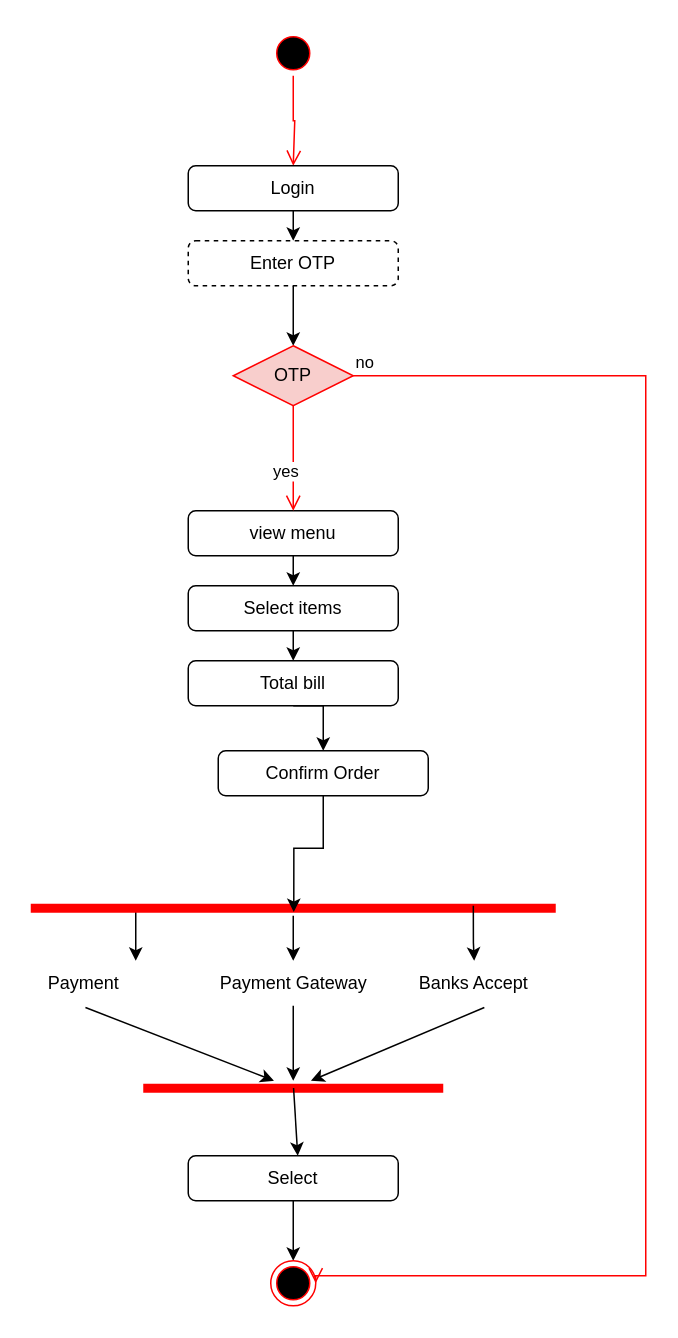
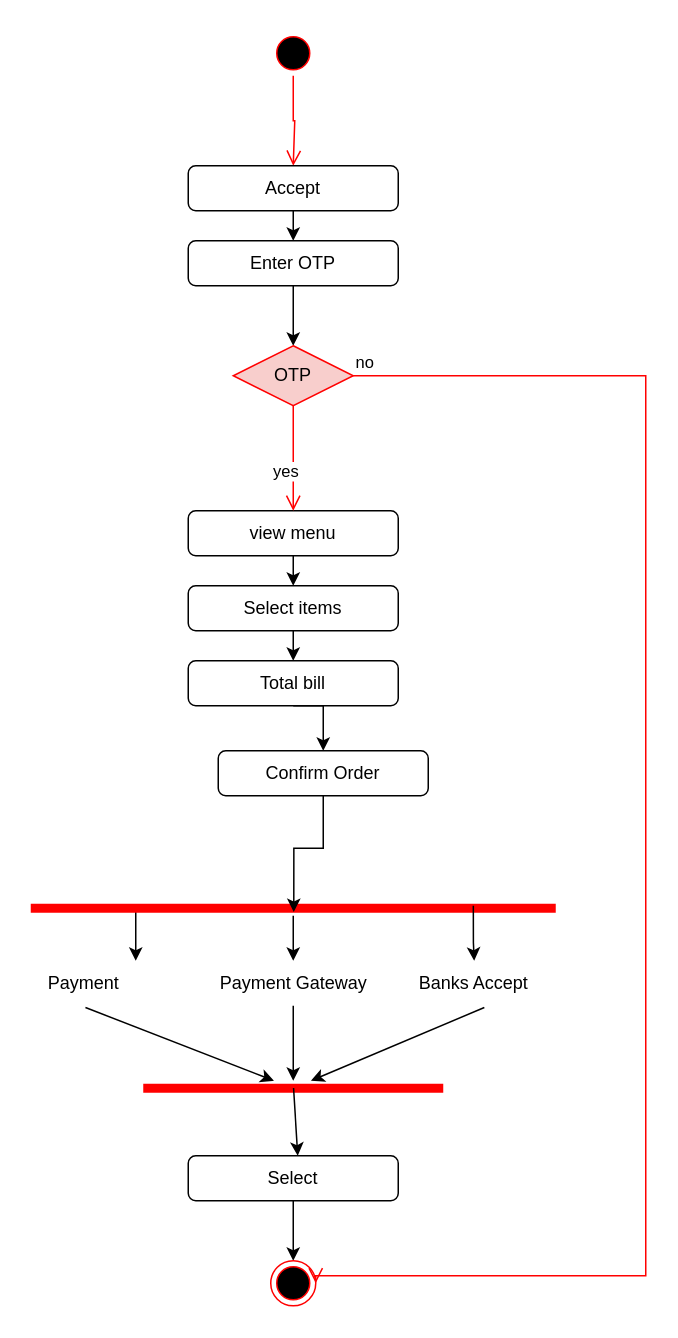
node "Login": label "Login" -> "Accept"
node "Enter OTP": style dashed -> solid
